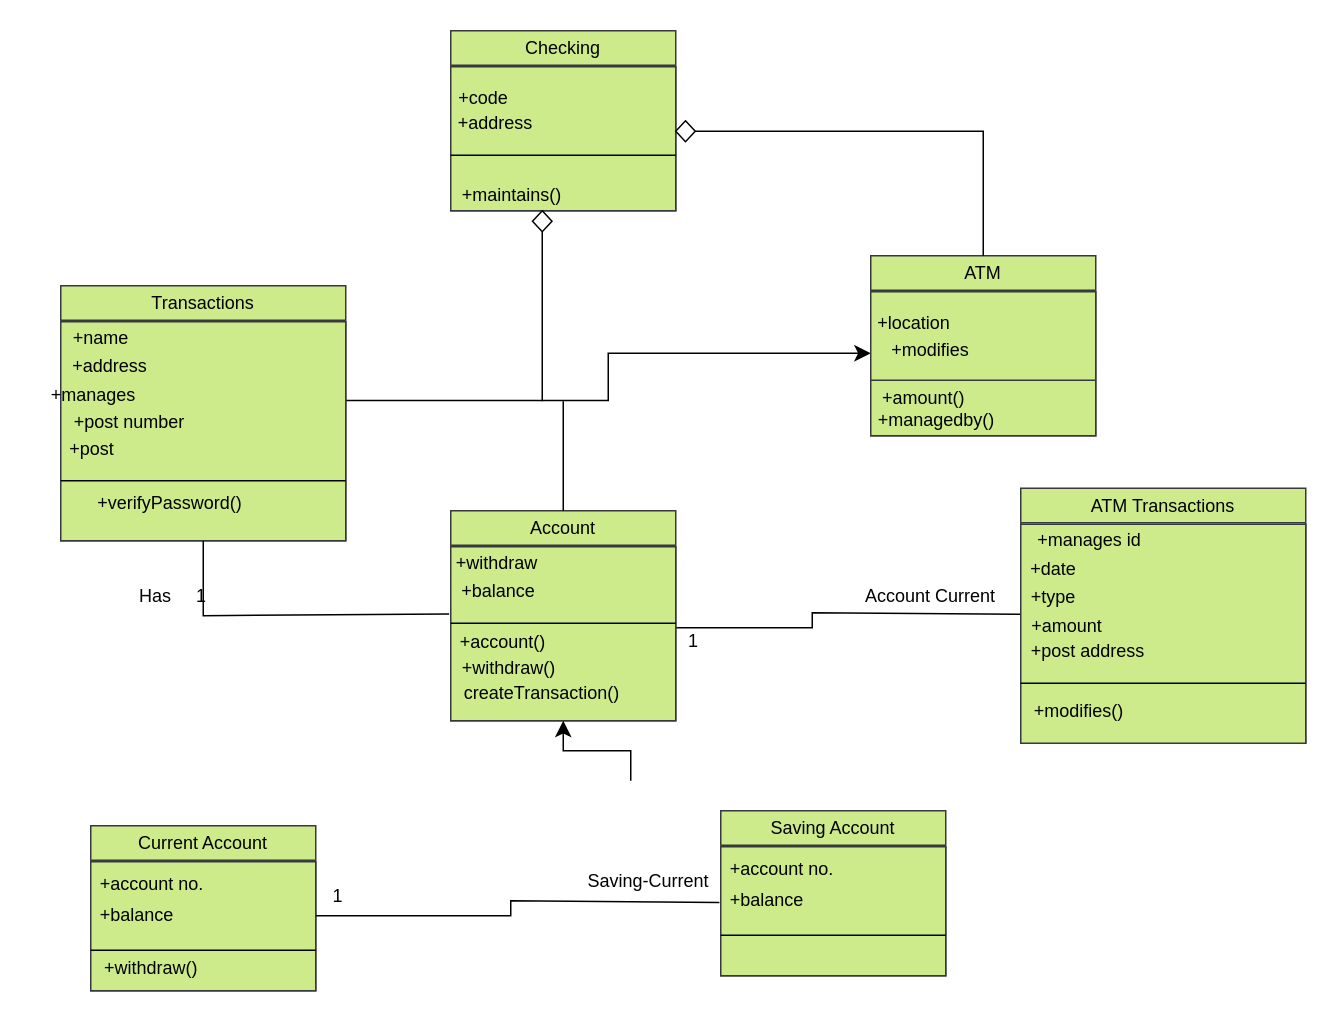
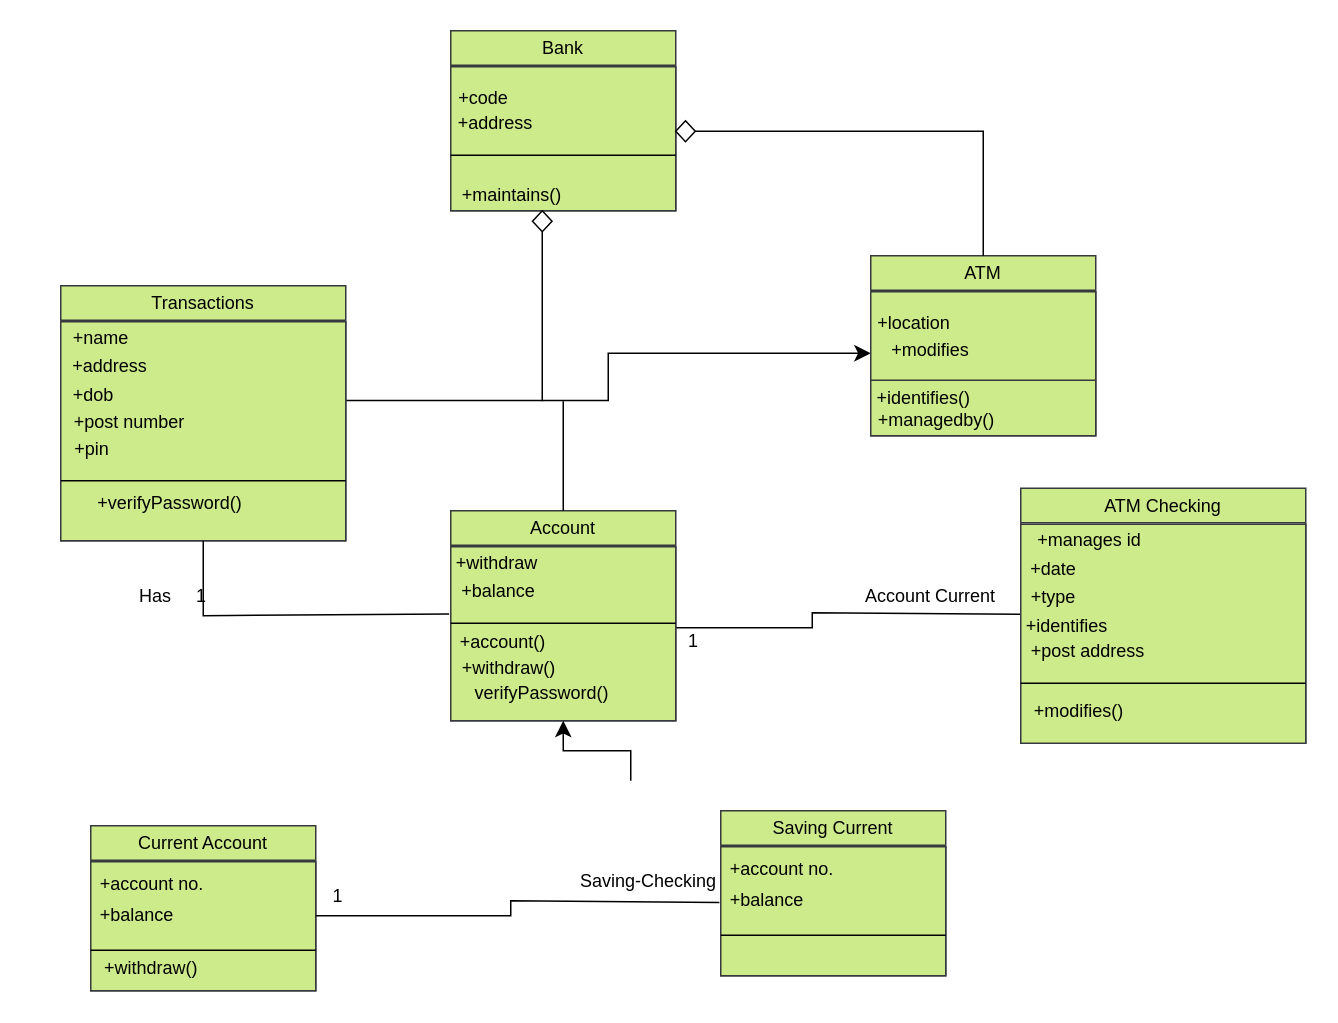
node "Checking": label "Checking" -> "Bank"
node "+manages": label "+manages" -> "+dob"
node "+amount()": label "+amount()" -> "+identifies()"
node "+post": label "+post" -> "+pin"
node "ATM Transactions": label "ATM Transactions" -> "ATM Checking"
node "+amount": label "+amount" -> "+identifies"
node "createTransaction()": label "createTransaction()" -> "verifyPassword()"
node "Saving Account": label "Saving Account" -> "Saving Current"
node "Saving-Current": label "Saving-Current" -> "Saving-Checking"
